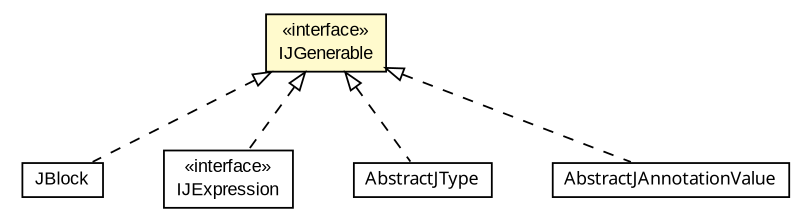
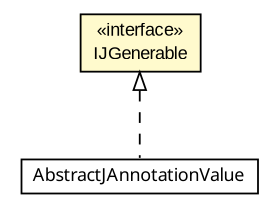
node "JBlock": removed
node "IJExpression": removed
node "AbstractJType": removed
